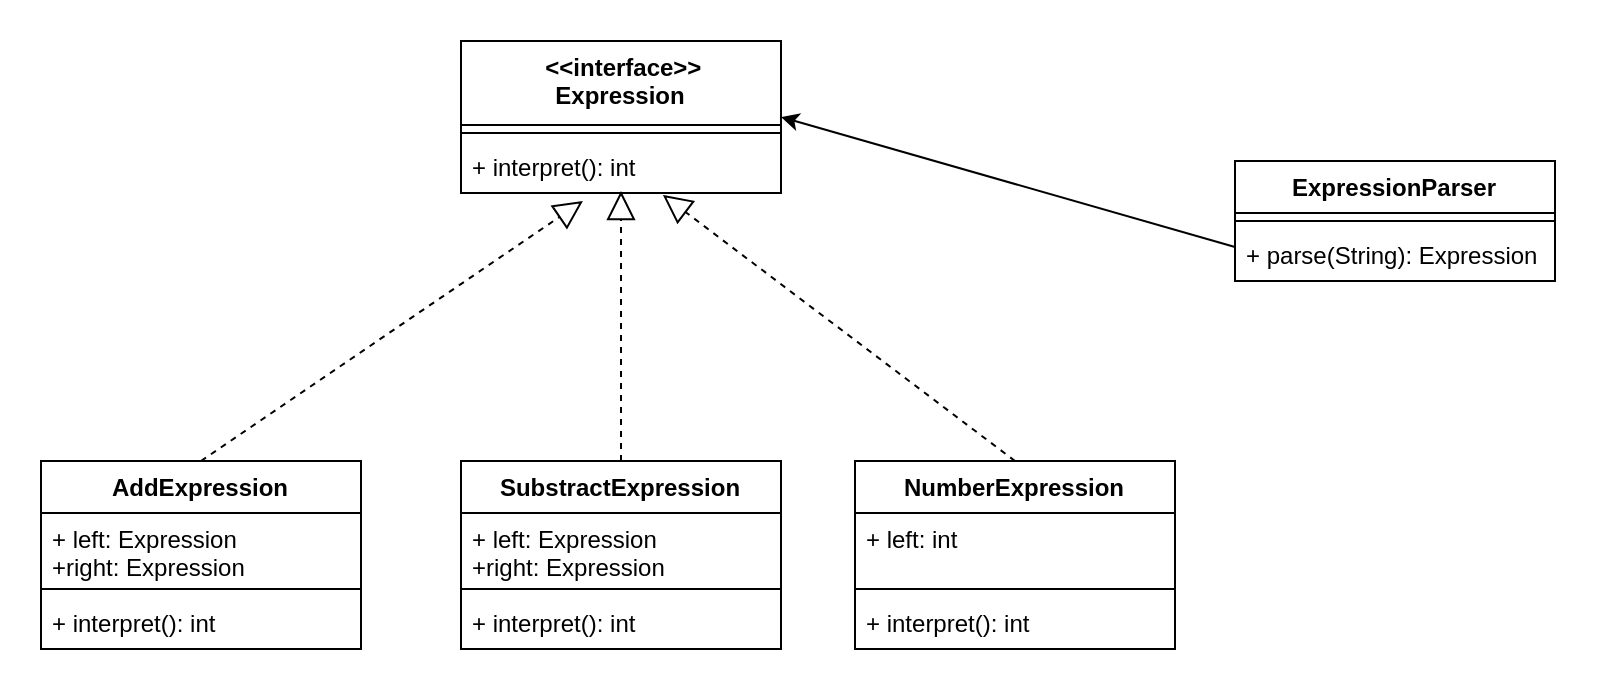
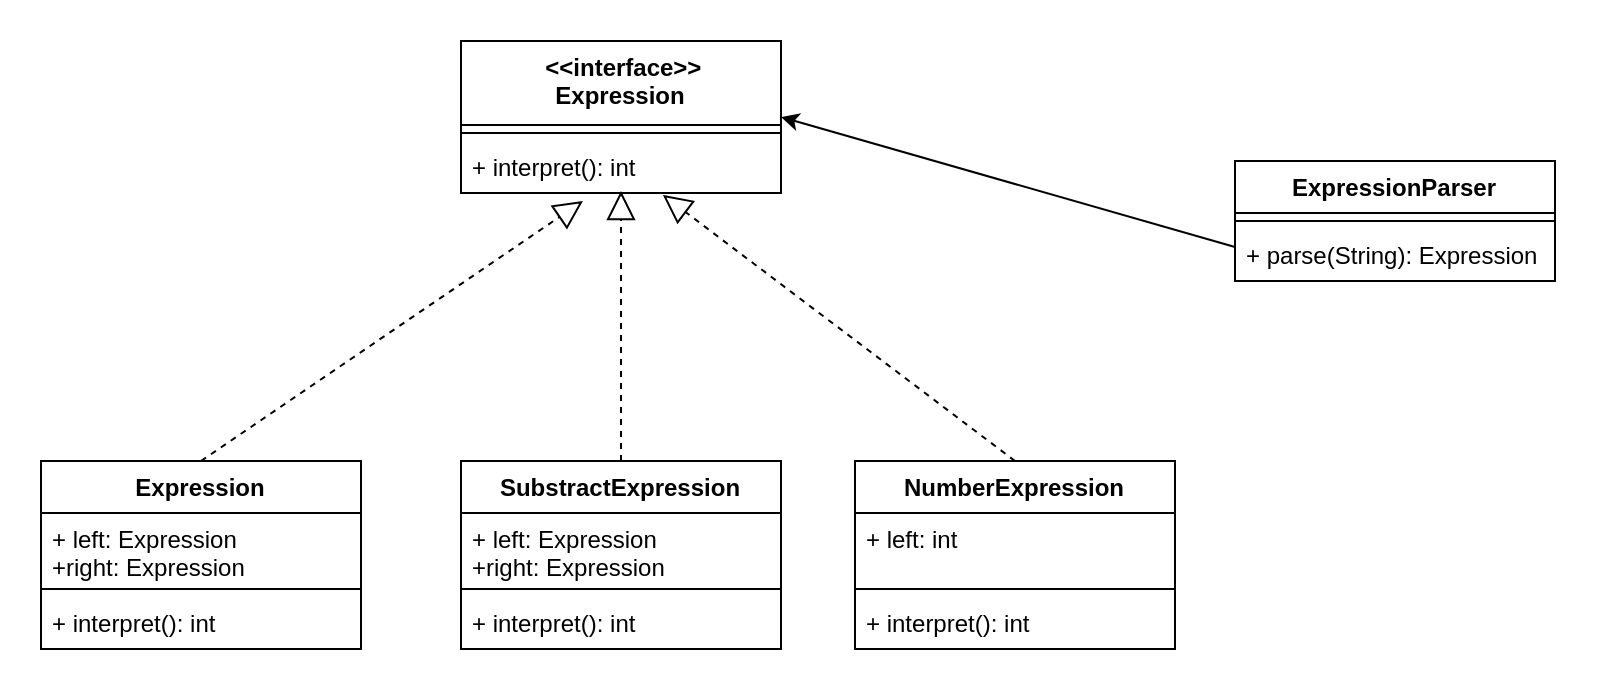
node "AddExpression": label "AddExpression" -> "Expression"
